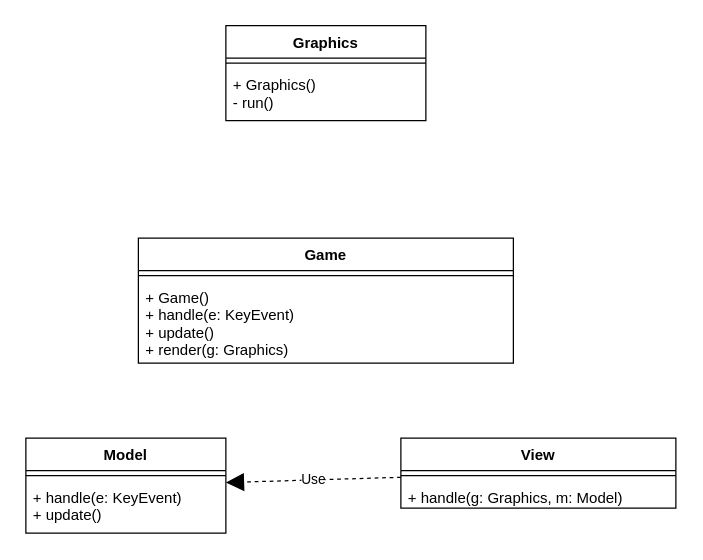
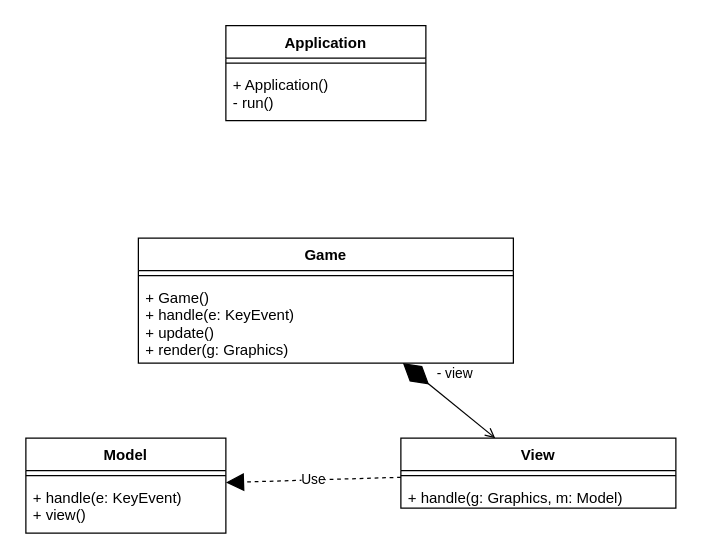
node "Graphics": label "Graphics" -> "Application"
node "+ Graphics() - run()": label "+ Graphics() - run()" -> "+ Application() - run()"
edge "Game" -- "View": added, label "- view"
node "+ handle(e: KeyEvent) + update()": label "+ handle(e: KeyEvent) + update()" -> "+ handle(e: KeyEvent) + view()"
